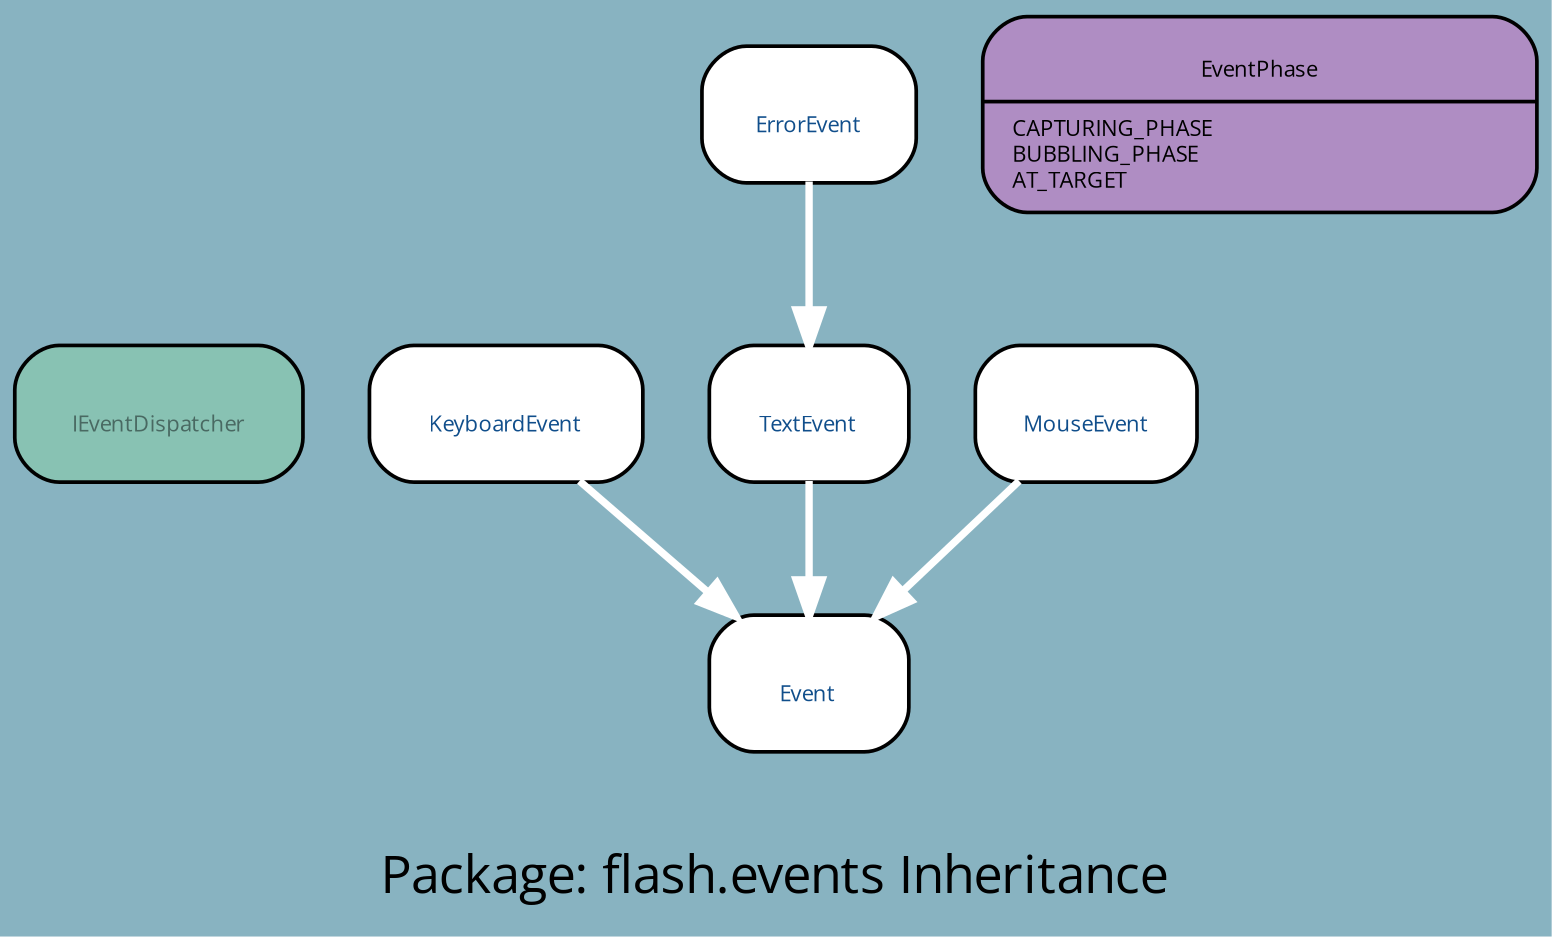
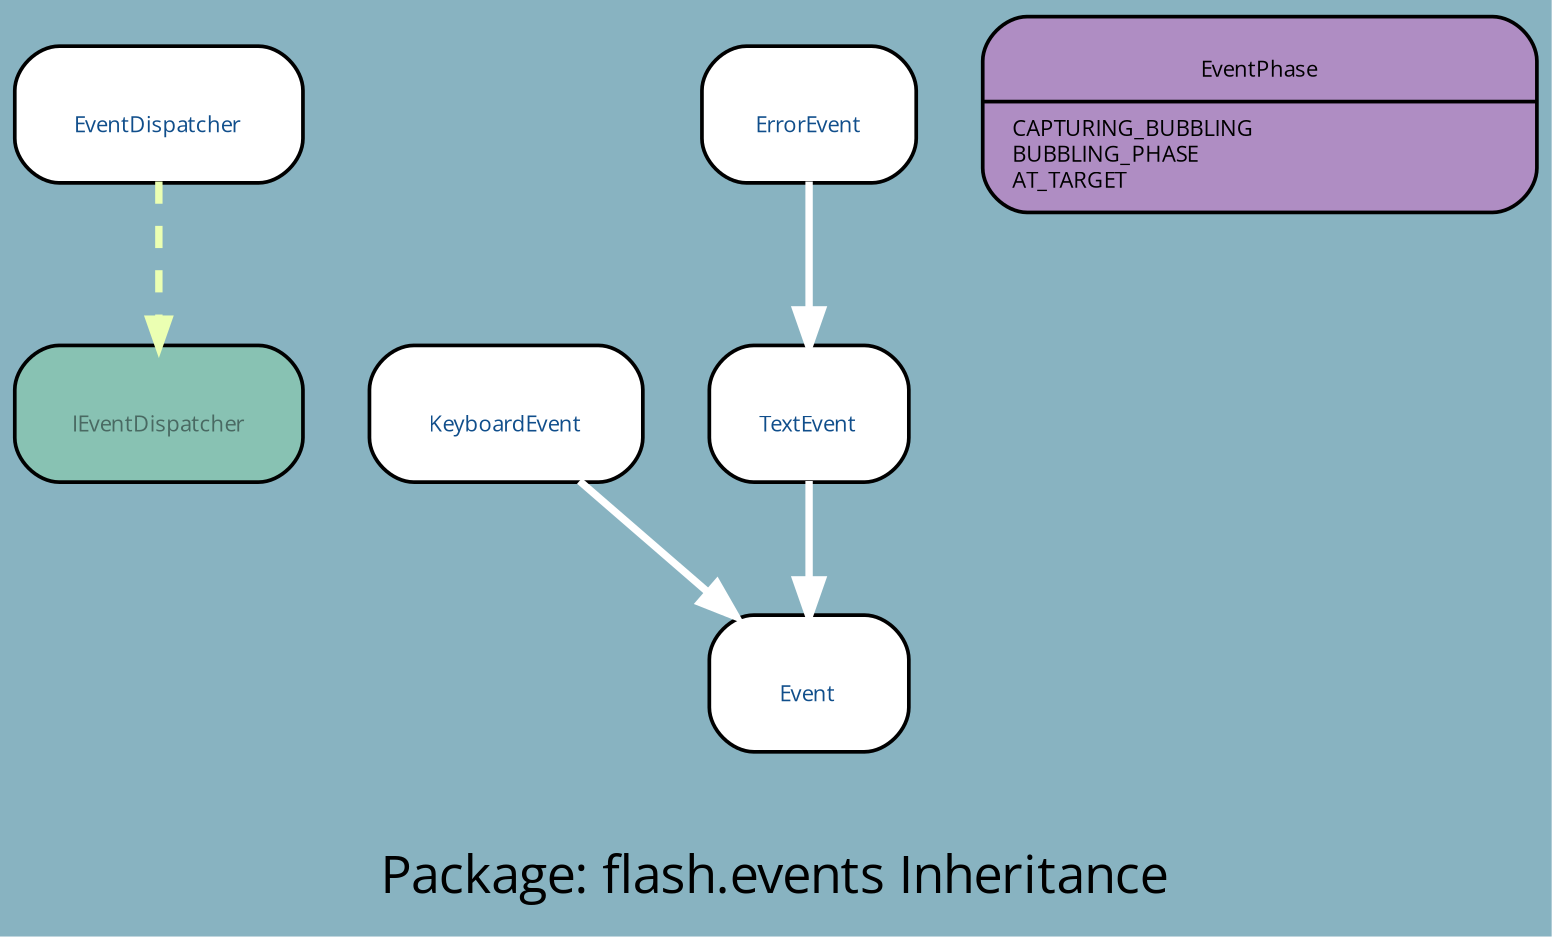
node "EventDispatcher": added
node "EventPhase": text "CAPTURING_PHASE" -> "CAPTURING_BUBBLING"
node "MouseEvent": removed
